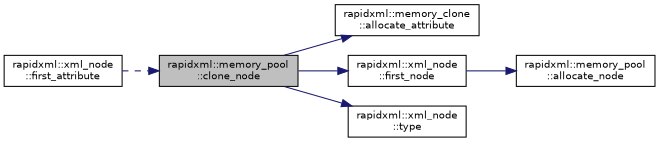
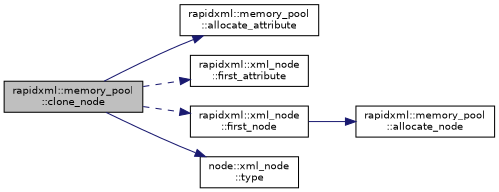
node "rapidxml::memory_clone ::allocate_attribute": label "rapidxml::memory_clone ::allocate_attribute" -> "rapidxml::memory_pool ::allocate_attribute"
edge "rapidxml::xml_node ::first_attribute" -> "rapidxml::memory_pool ::clone_node": reversed
edge "rapidxml::memory_pool ::clone_node" -> "rapidxml::xml_node ::first_node": style solid -> dashed
node "rapidxml::xml_node ::type": label "rapidxml::xml_node ::type" -> "node::xml_node ::type"
